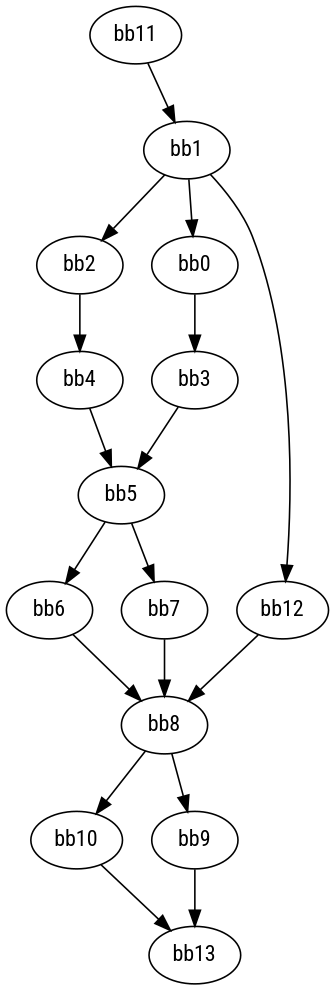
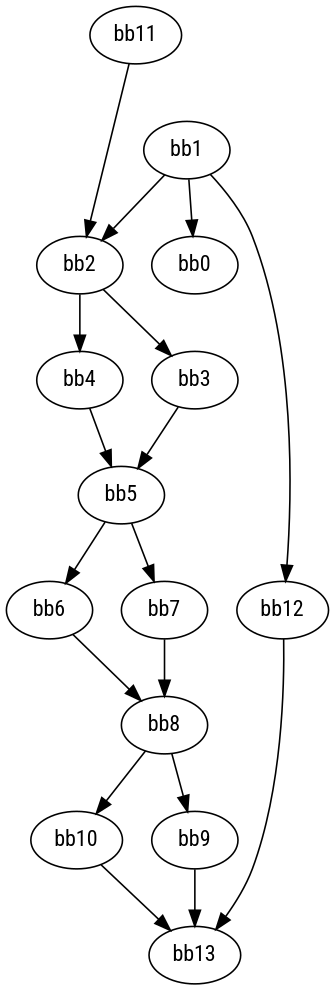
edge "bb11" -> "bb1": now "bb11" -> "bb2"
edge "bb0" -> "bb3": now "bb2" -> "bb3"
edge "bb12" -> "bb8": now "bb12" -> "bb13"
